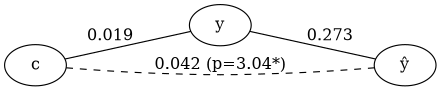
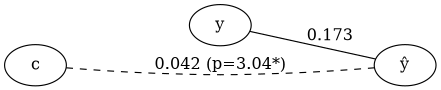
edge "y" -- "ŷ": label "0.273" -> "0.173"
edge "y" -- "c": removed, label "0.019"
